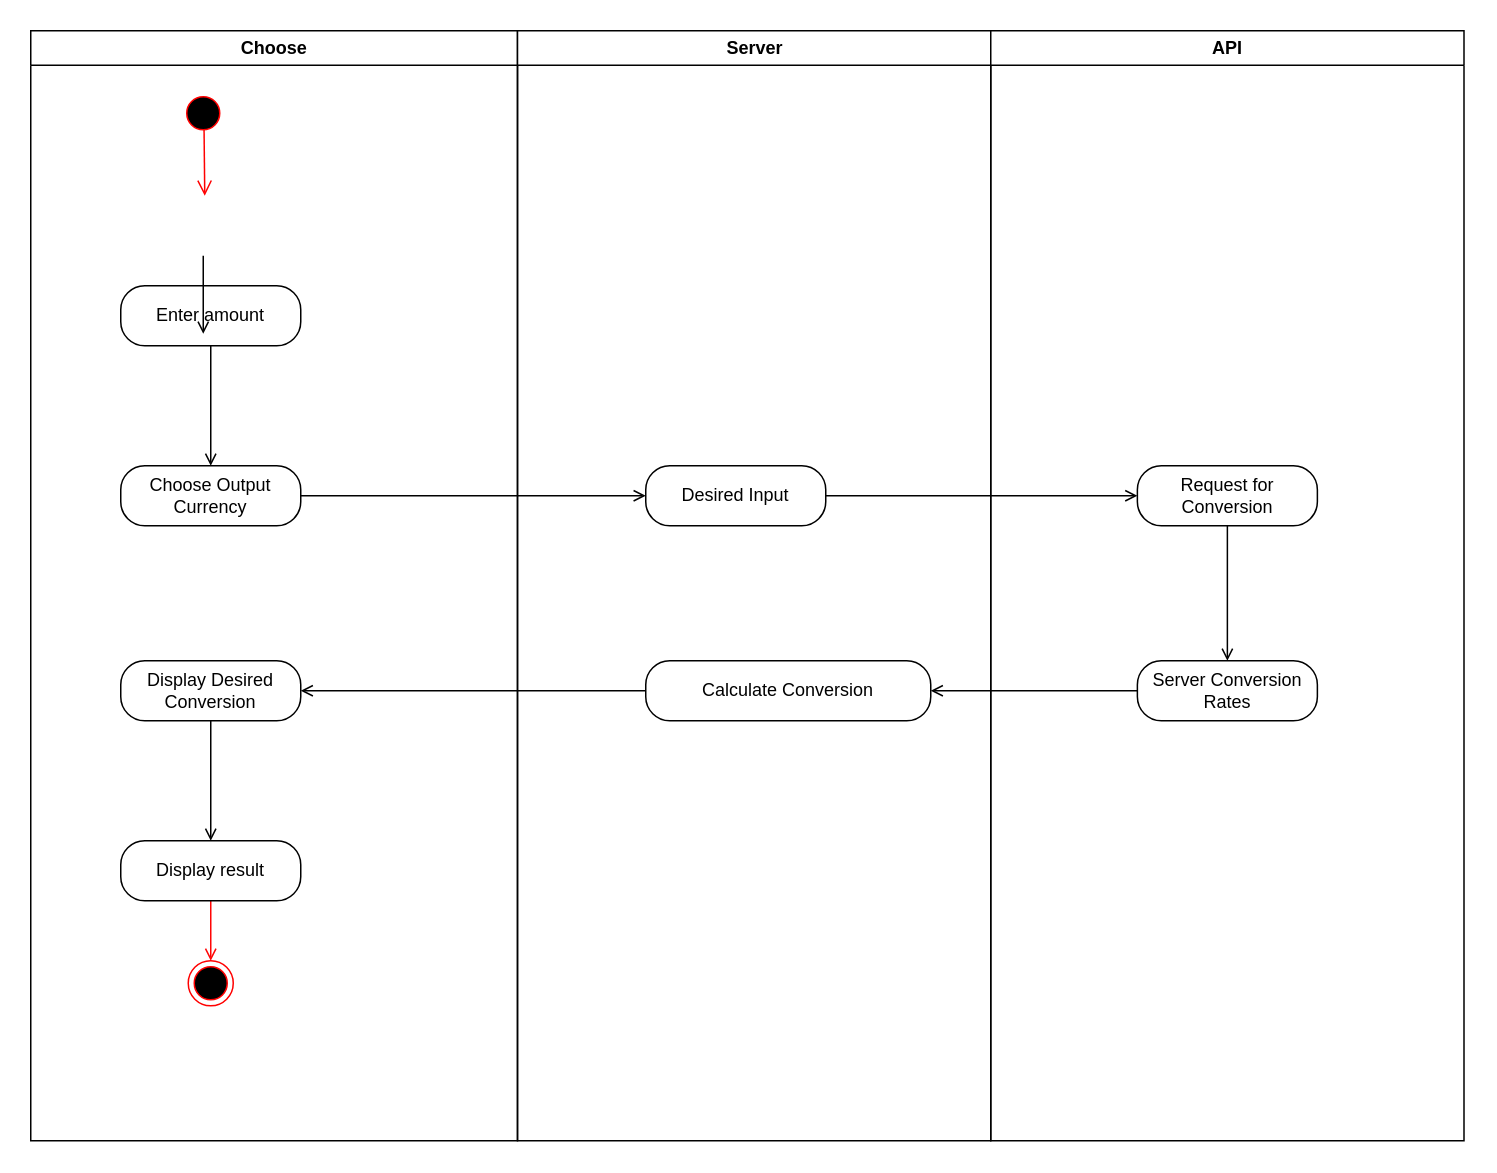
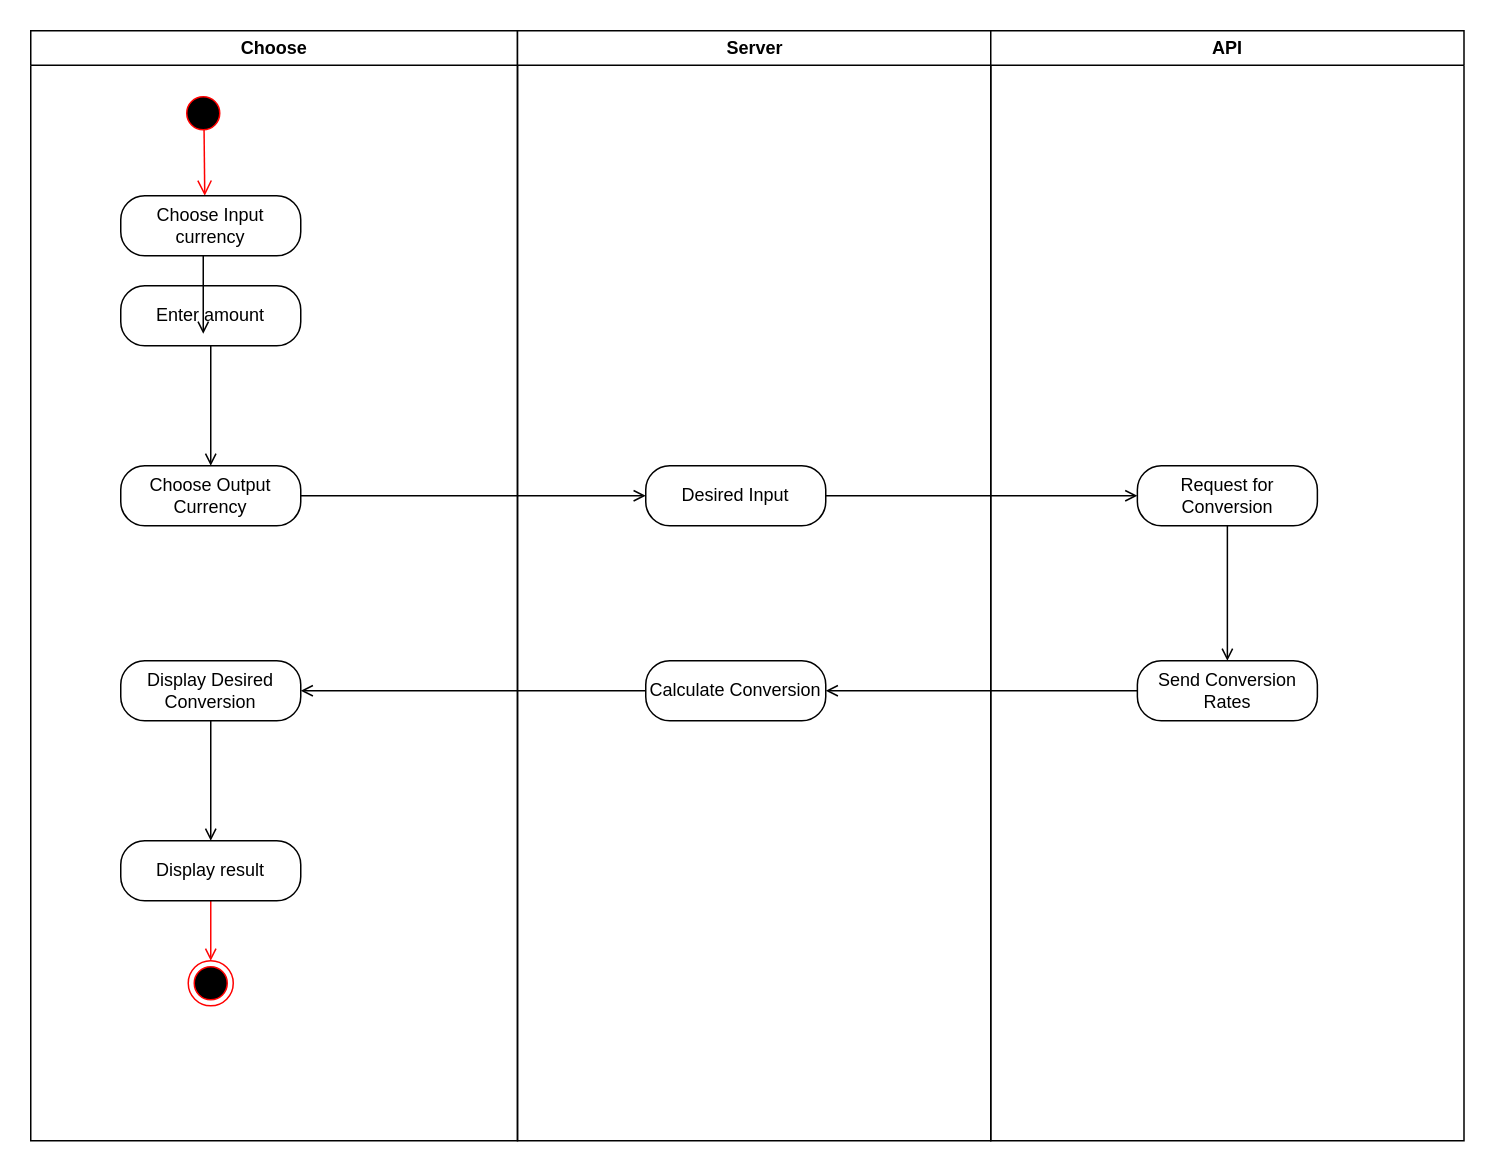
node "Choose Input currency": added
node "Calculate Conversion": size 285x60 -> 180x60
node "Server Conversion Rates": label "Server Conversion Rates" -> "Send Conversion Rates"
